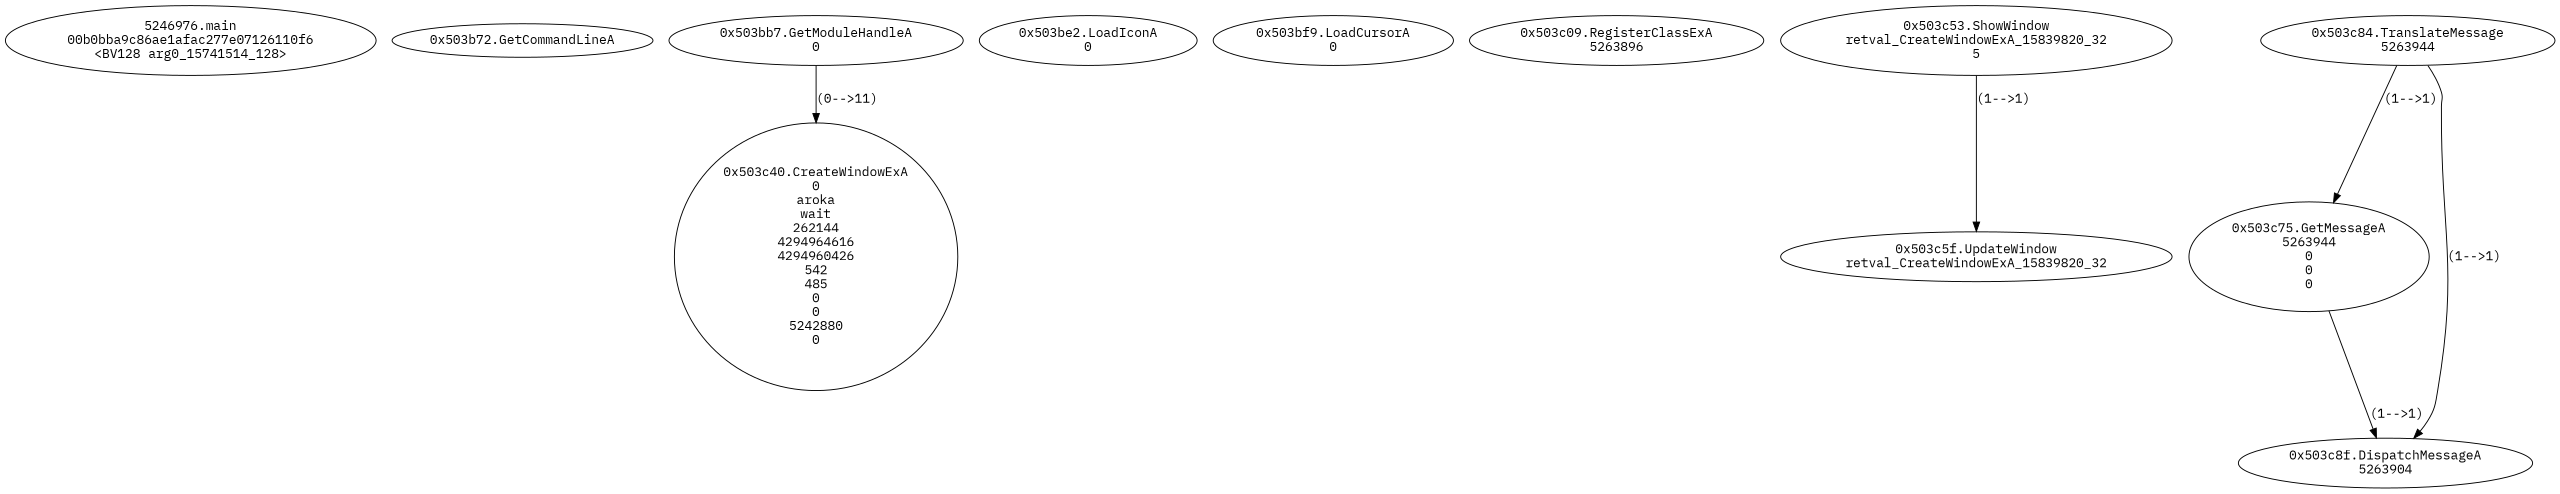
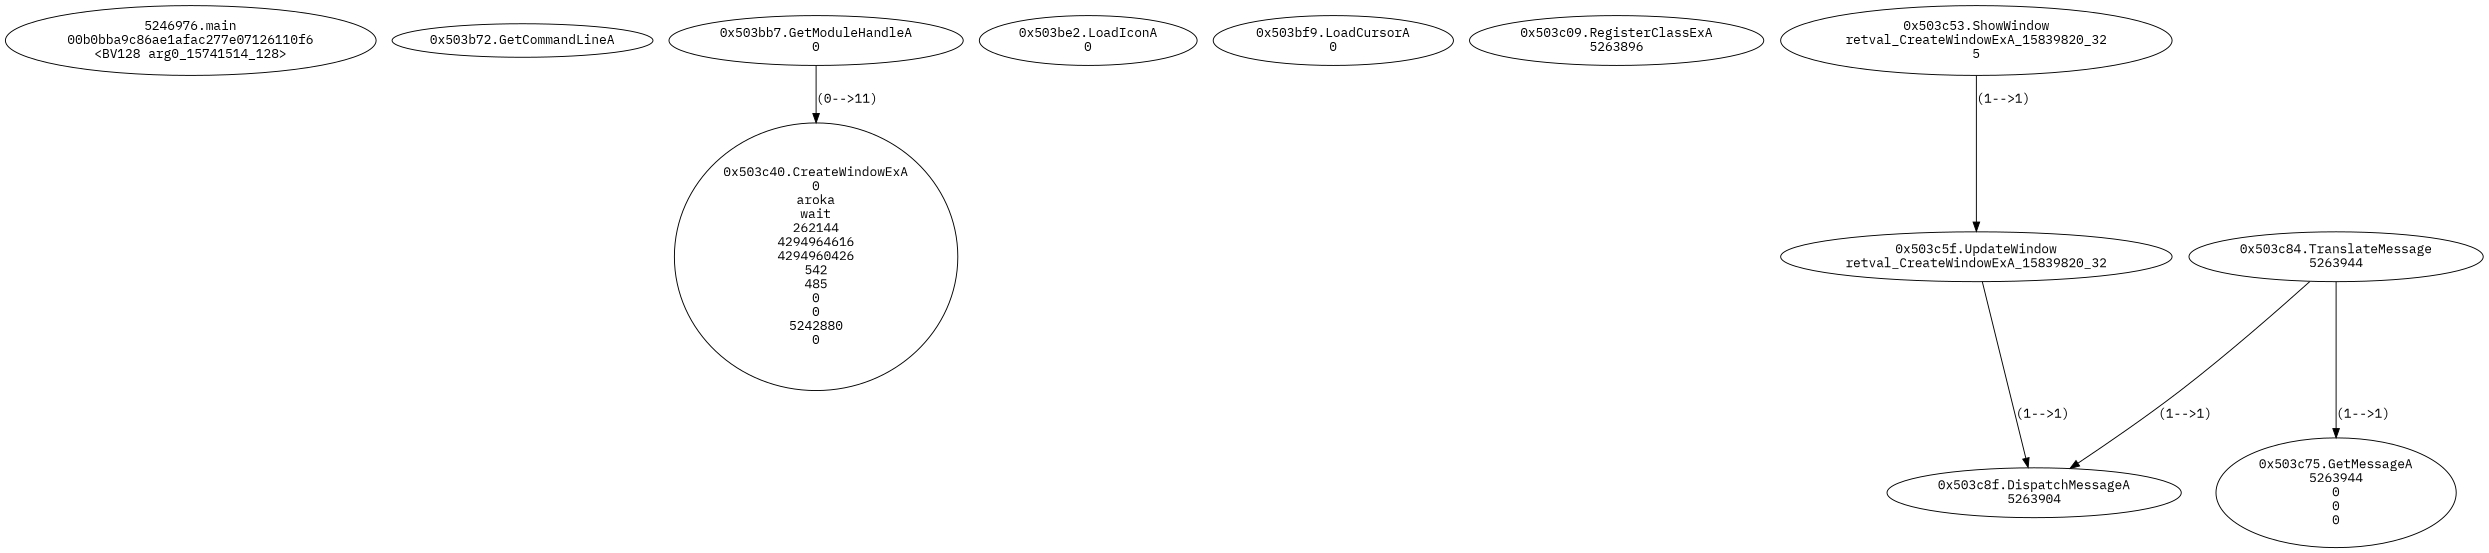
edge "0x503c75.GetMessageA 5263944 0 0 0" -> "0x503c8f.DispatchMessageA 5263904": now "0x503c5f.UpdateWindow retval_CreateWindowExA_15839820_32" -> "0x503c8f.DispatchMessageA 5263904"
